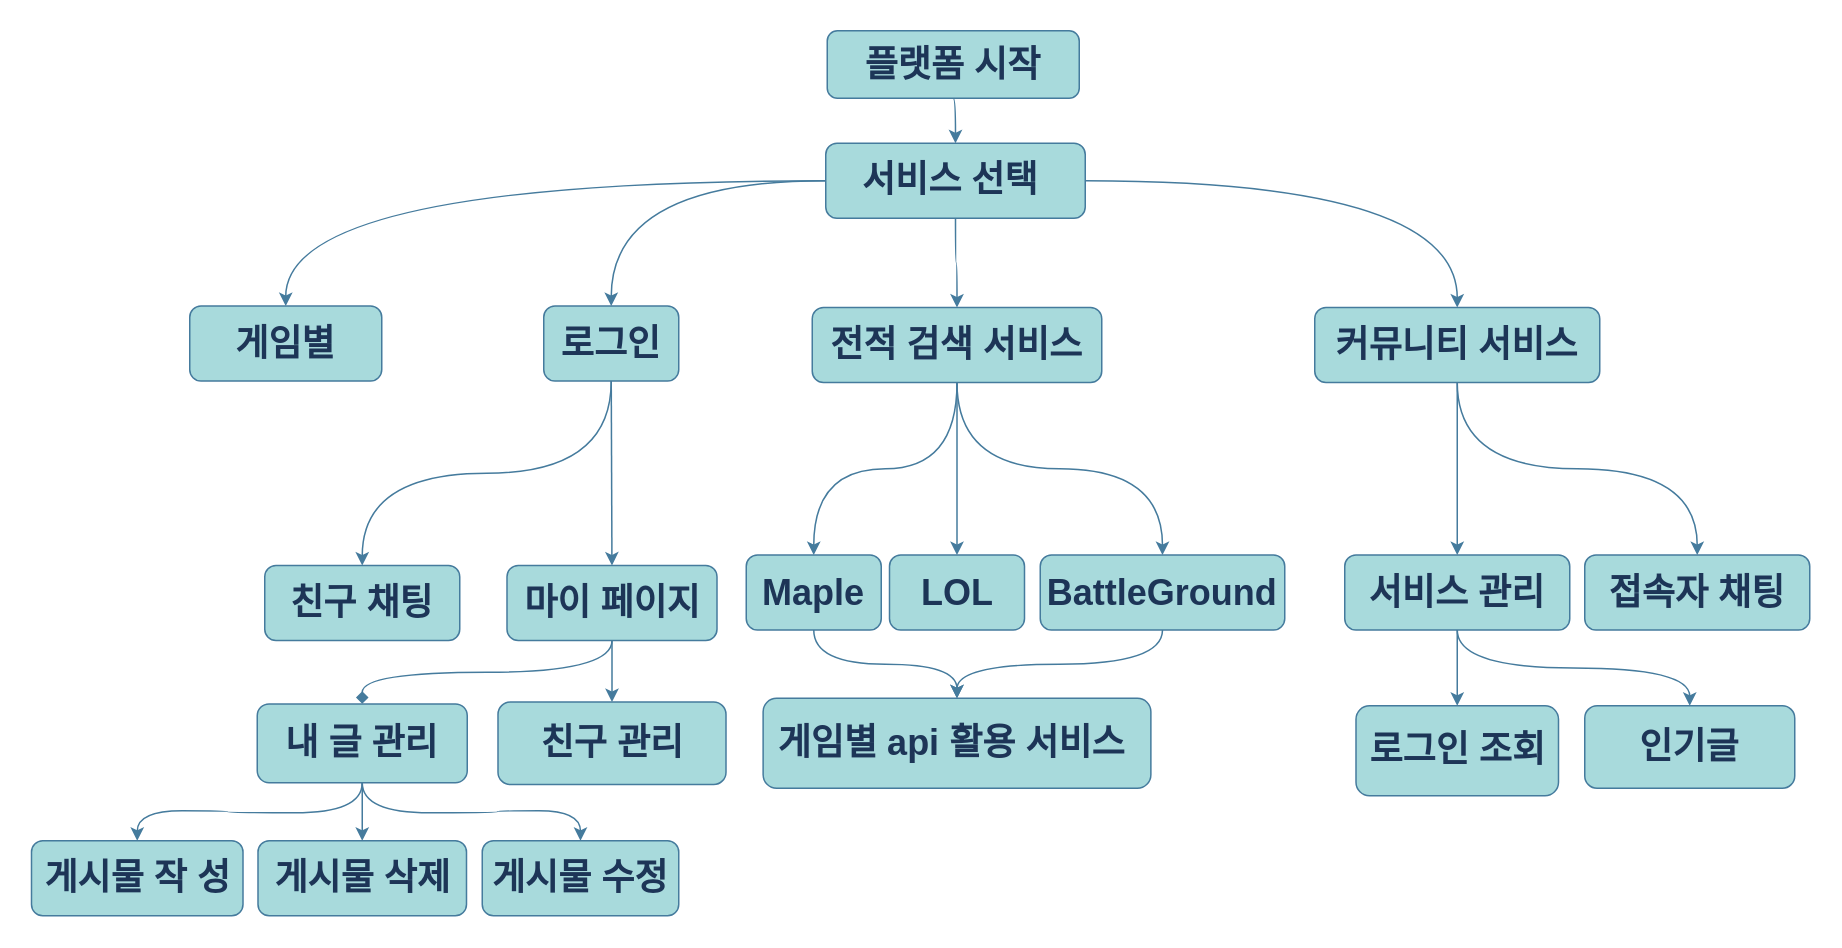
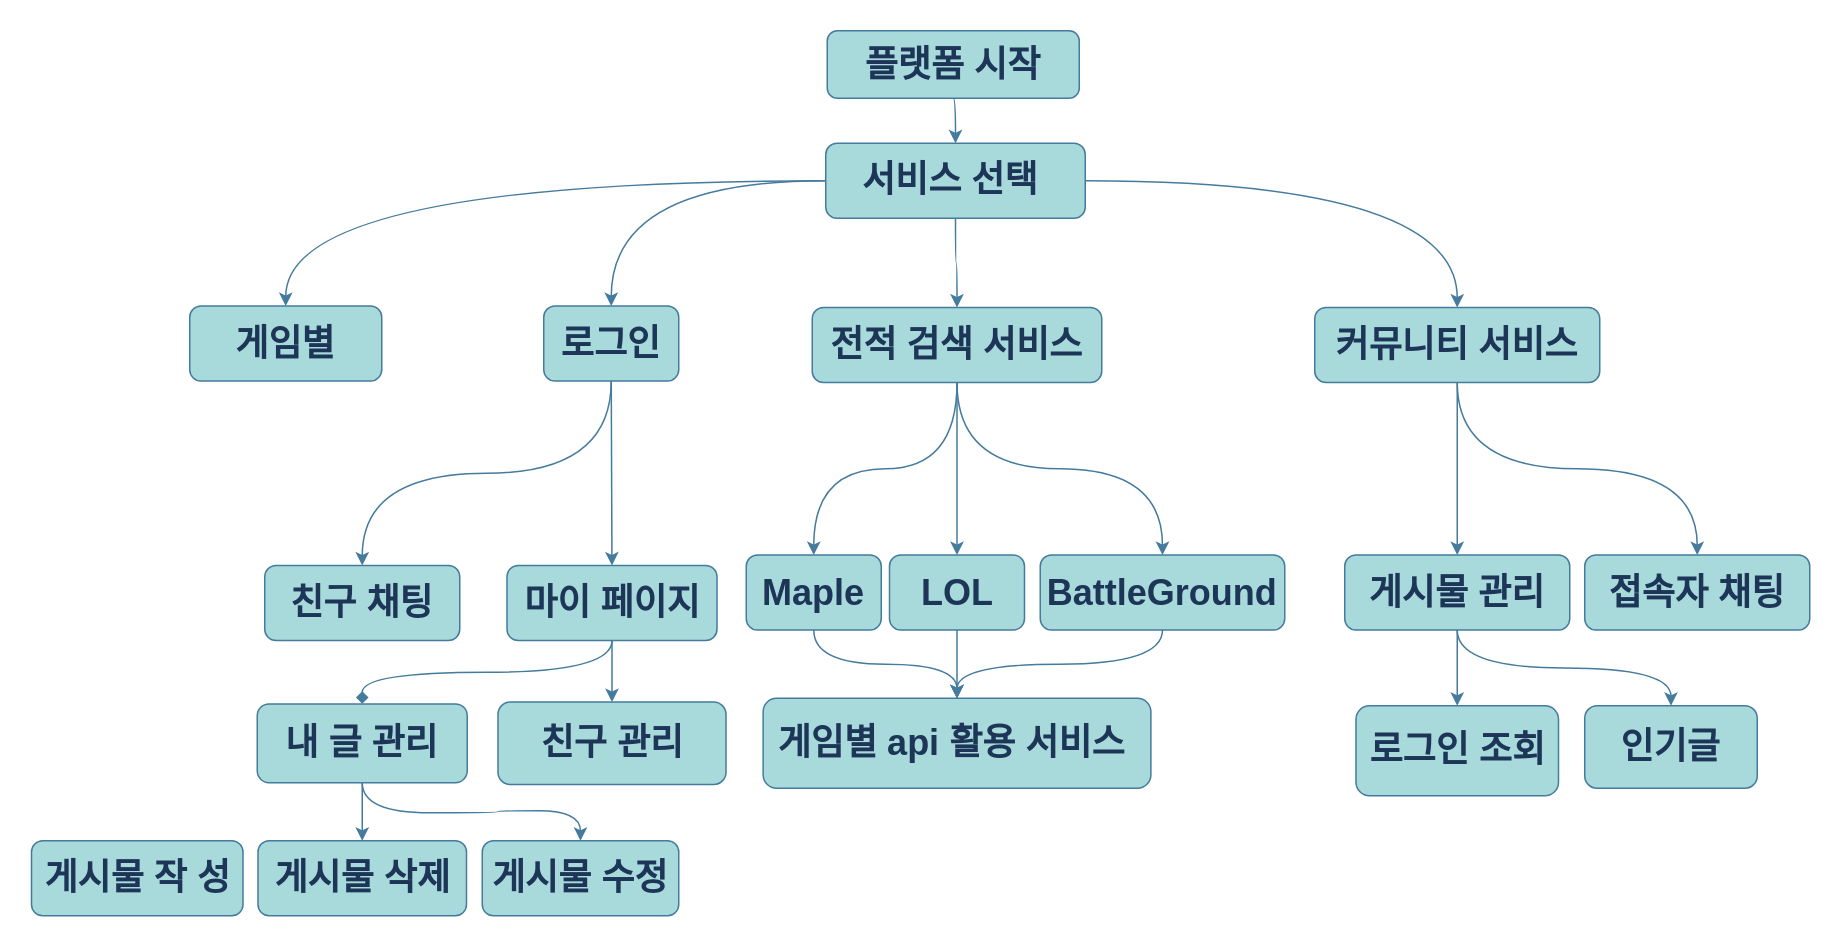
node "서비스 관리": label "서비스 관리" -> "게시물 관리"
edge "LOL" -> "게임별 api 활용 서비스": added
node "인기글": size 210x83 -> 173x83
edge "내 글 관리" -> "게시물 작 성": removed
